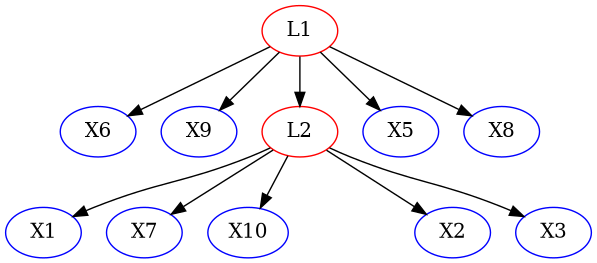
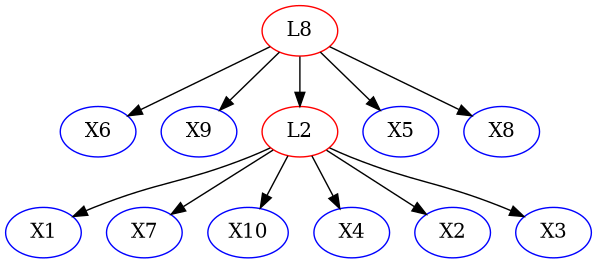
node "L1": label "L1" -> "L8"
node "X4": added
